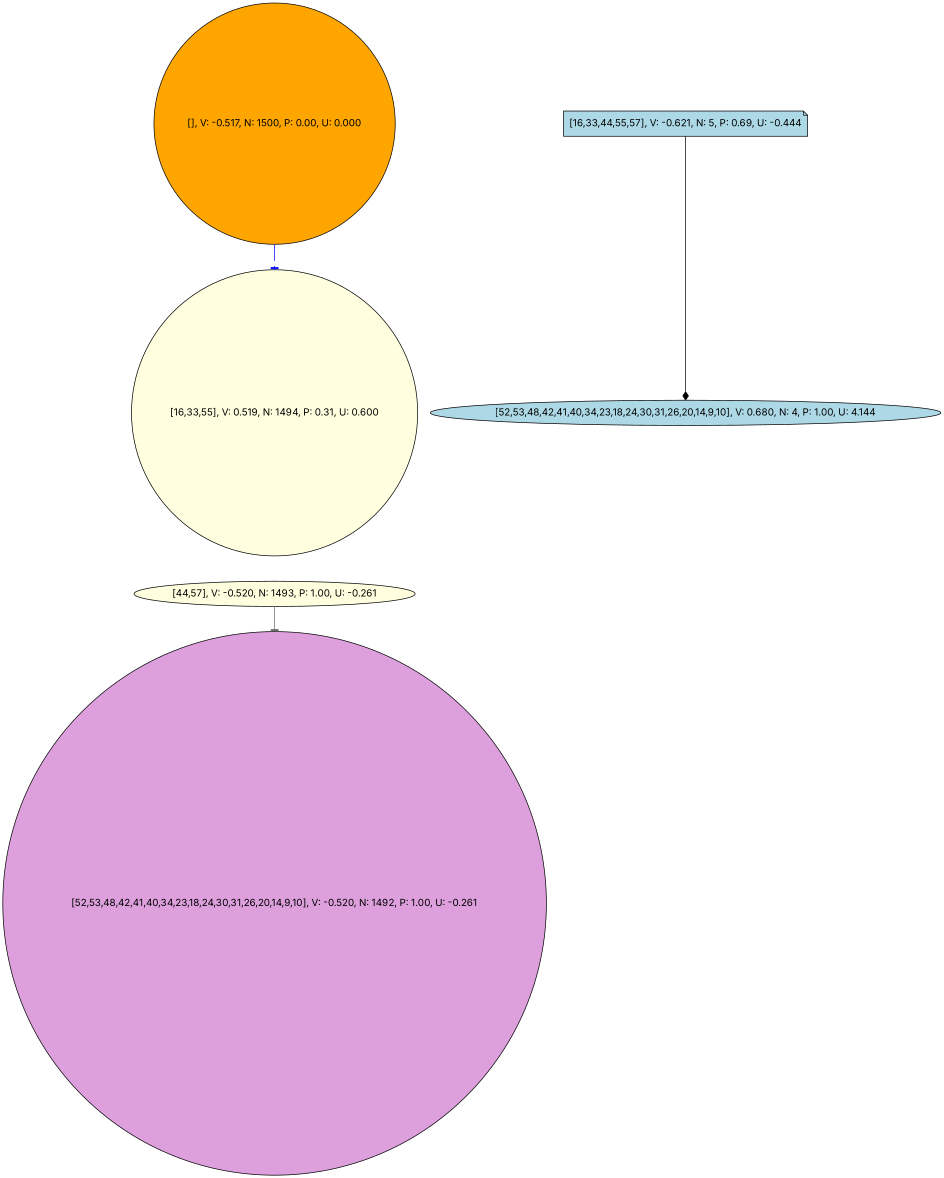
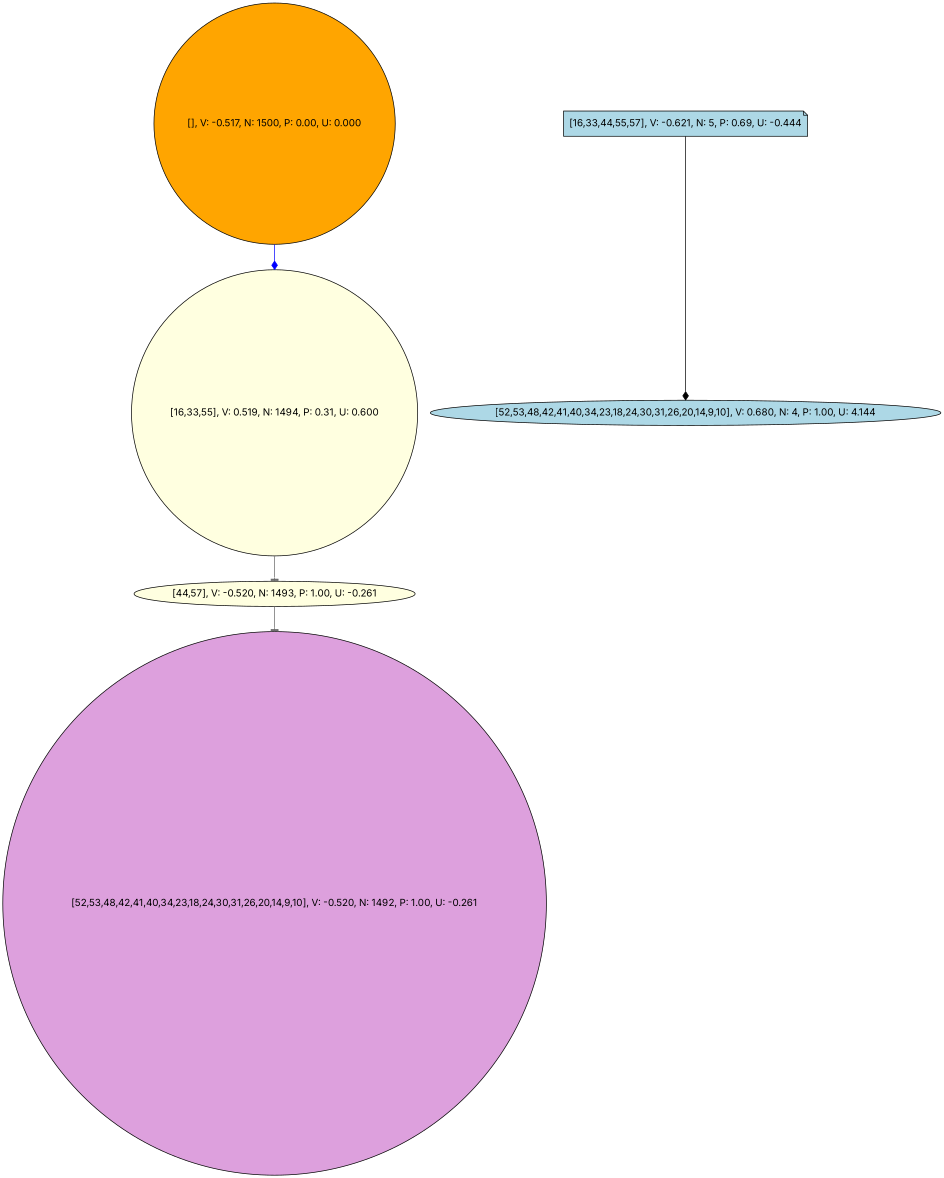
edge "[], V: -0.517, N: 1500, P: 0.00, U: 0.000" -> "[16,33,55], V: 0.519, N: 1494, P: 0.31, U: 0.600": arrowhead tee -> diamond
edge "[16,33,55], V: 0.519, N: 1494, P: 0.31, U: 0.600" -> "[44,57], V: -0.520, N: 1493, P: 1.00, U: -0.261": added
